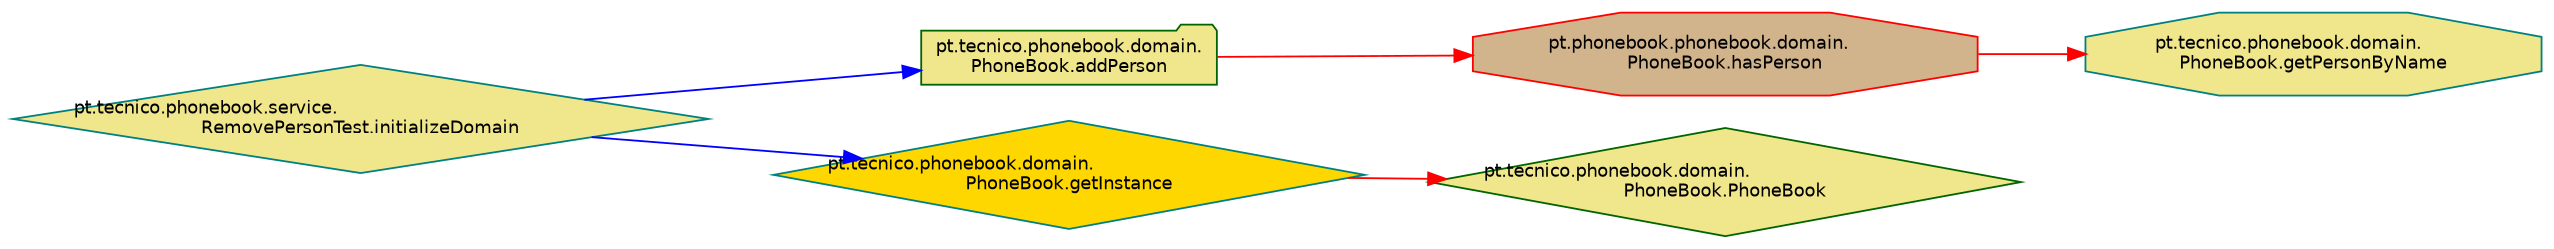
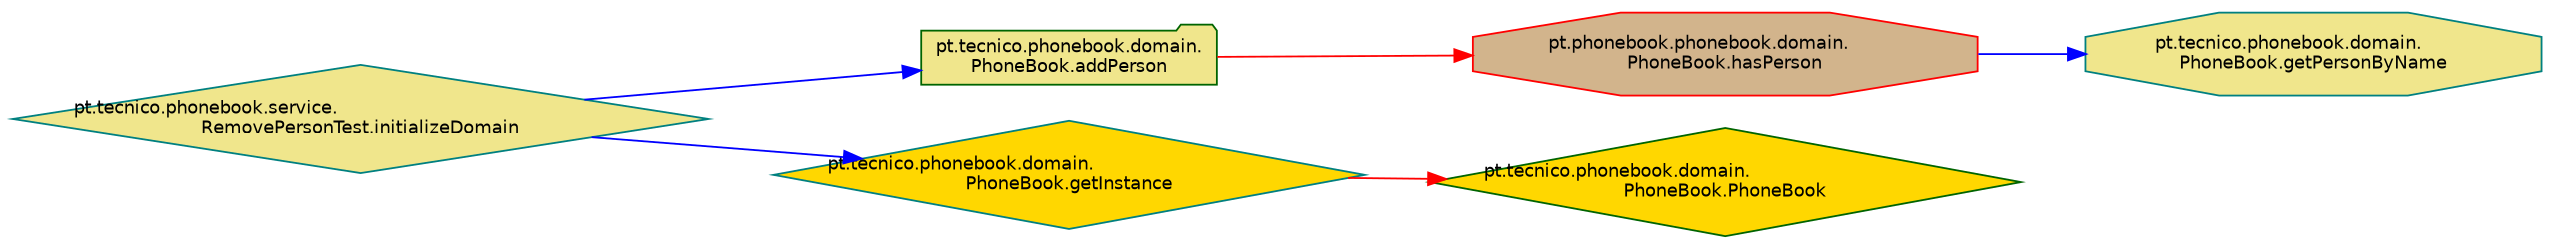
edge "pt.phonebook.phonebook.domain. PhoneBook.hasPerson" -> "pt.tecnico.phonebook.domain. PhoneBook.getPersonByName": color red -> blue
node "pt.tecnico.phonebook.domain. PhoneBook.PhoneBook": fillcolor khaki -> gold
